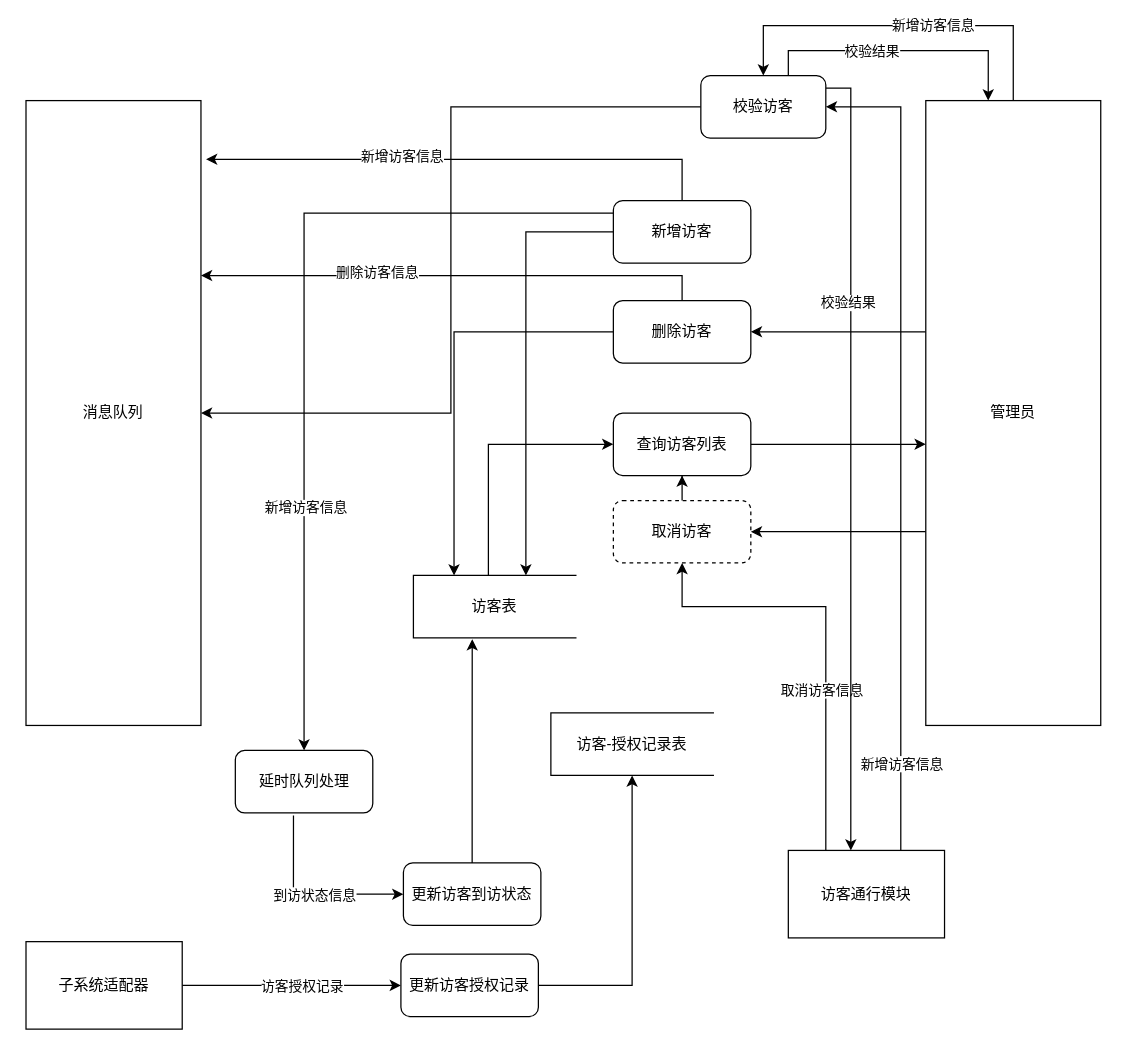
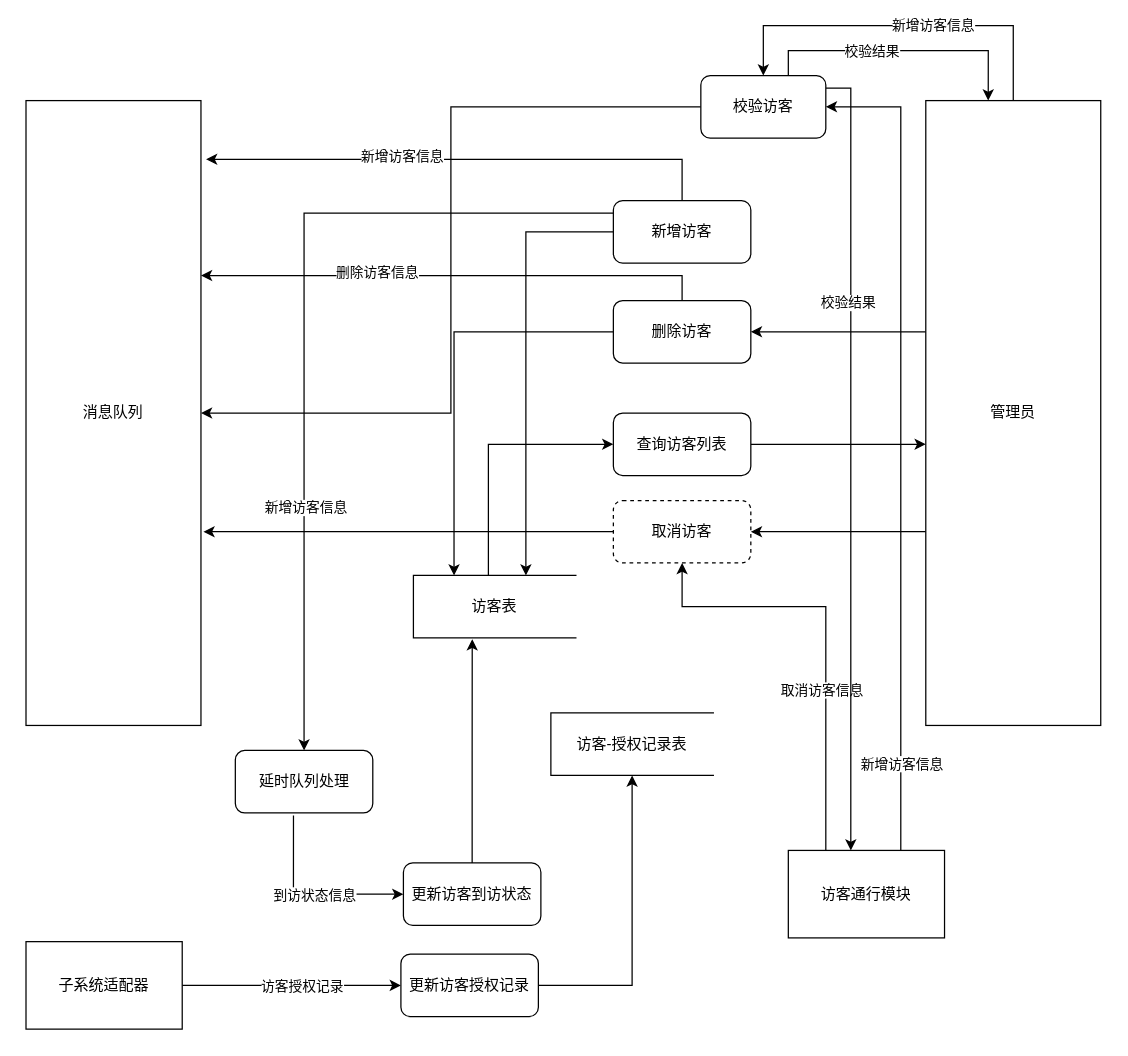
edge "取消访客" -> "查询访客列表": now "取消访客" -> "消息队列"
